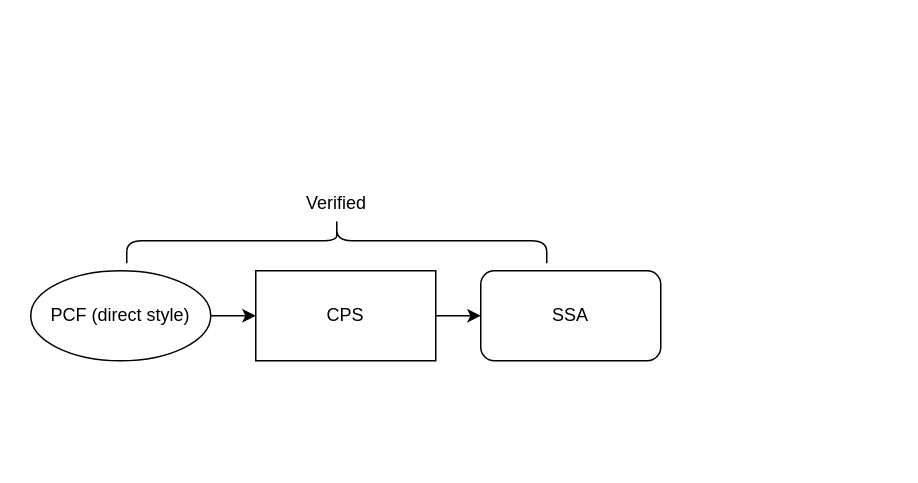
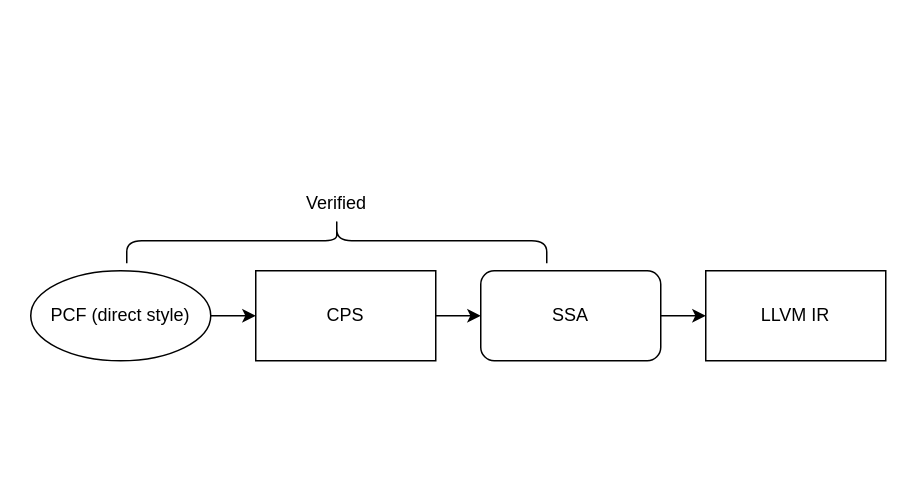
edge "SSA" -> "LLVM IR": added
node "LLVM IR": added
